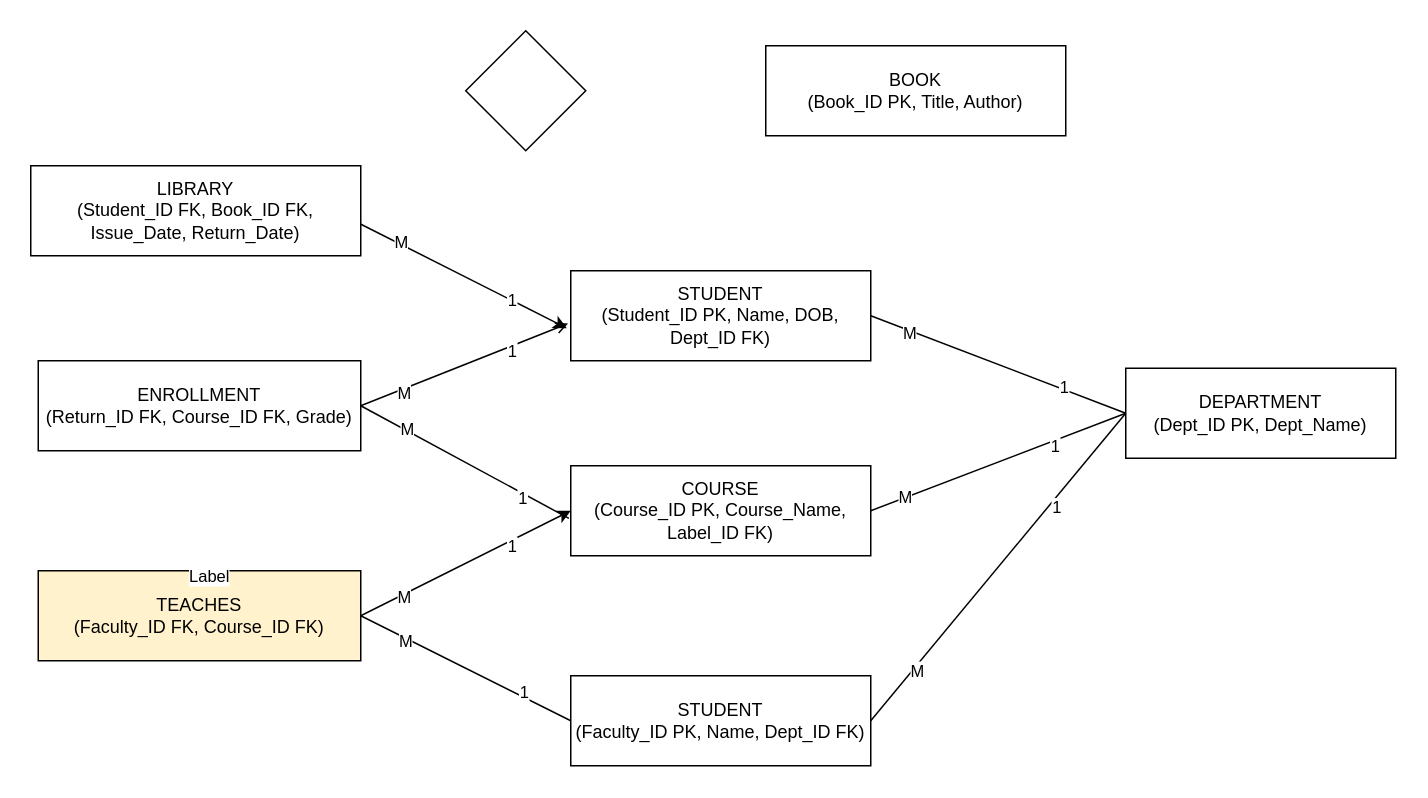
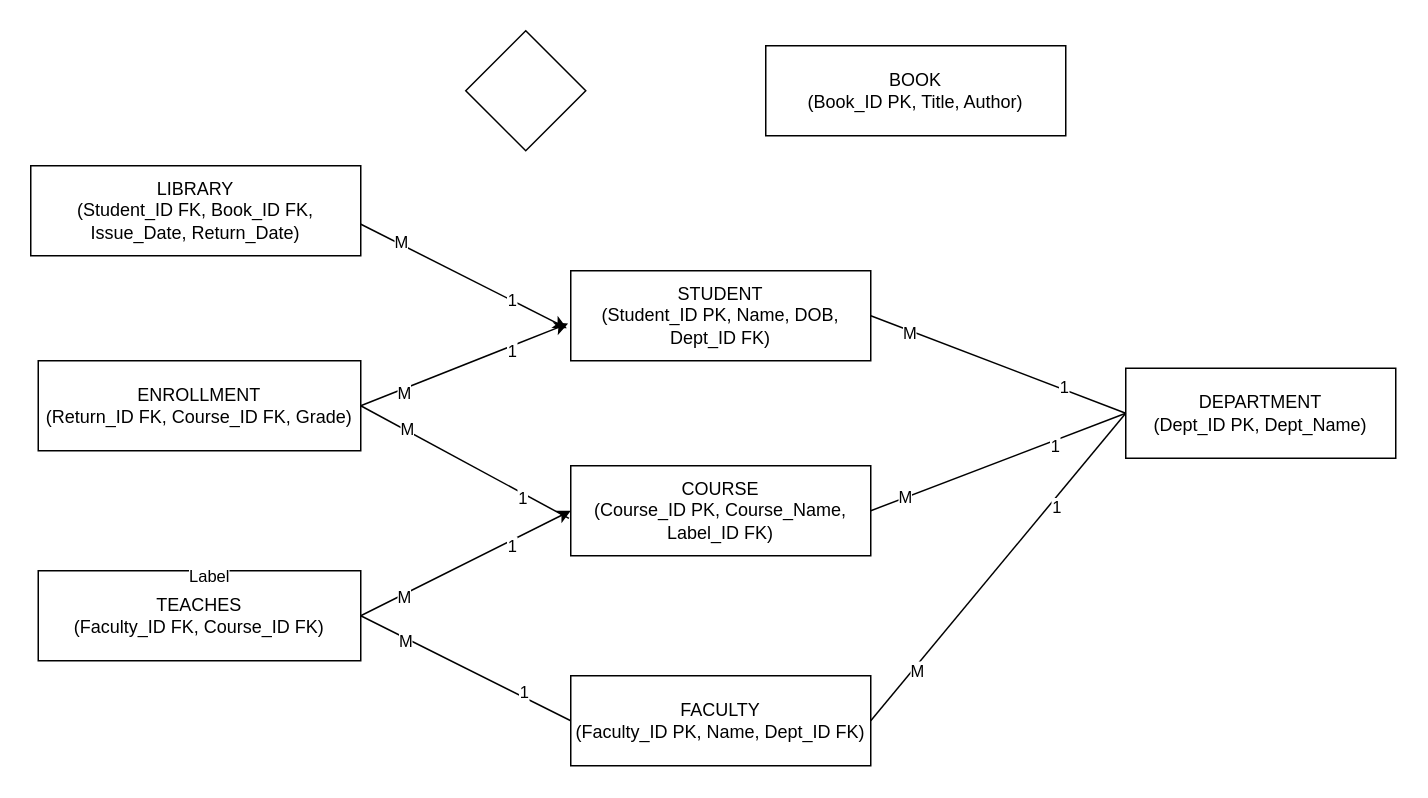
edge "ENROLLMENT (Return_ID FK, Course_ID FK, Grade)" -> "STUDENT (Student_ID PK, Name, DOB, Dept_ID FK)": arrowhead open -> classic
node "TEACHES (Faculty_ID FK, Course_ID FK)": fillcolor #fff2cc -> #ffffff
node "STUDENT (Faculty_ID PK, Name, Dept_ID FK)": label "STUDENT (Faculty_ID PK, Name, Dept_ID FK)" -> "FACULTY (Faculty_ID PK, Name, Dept_ID FK)"
